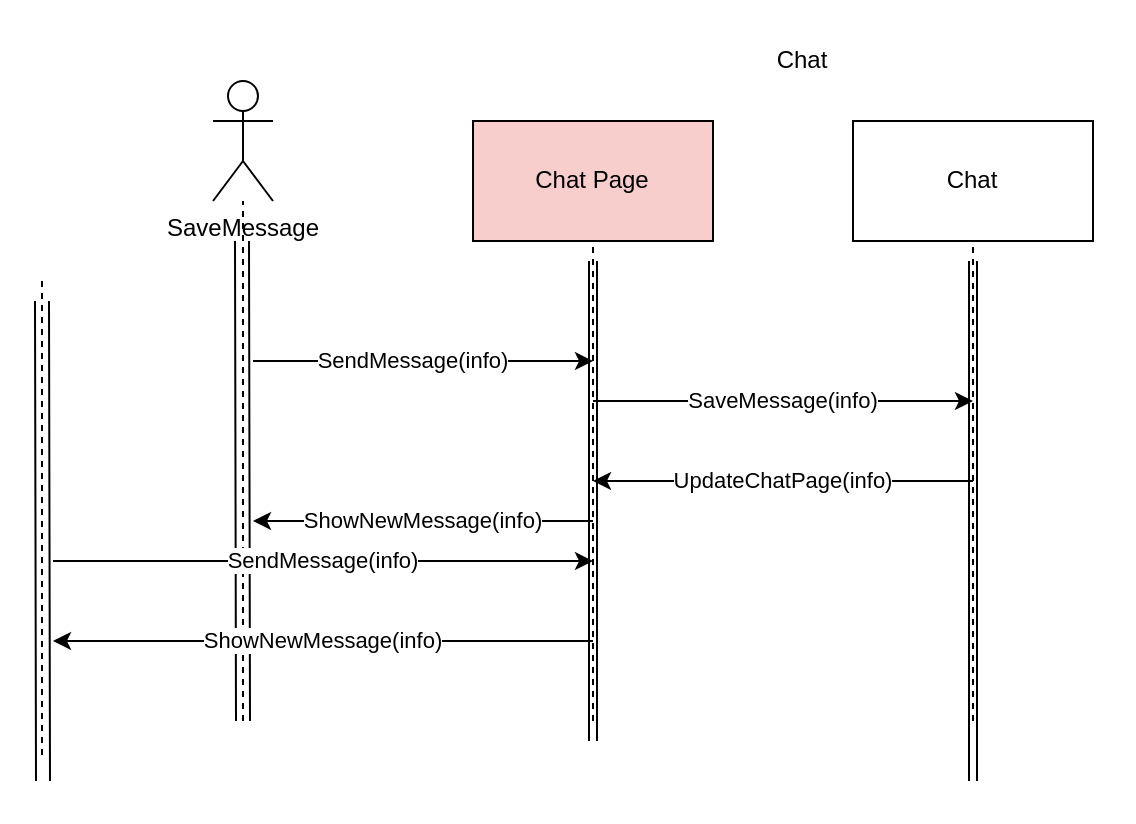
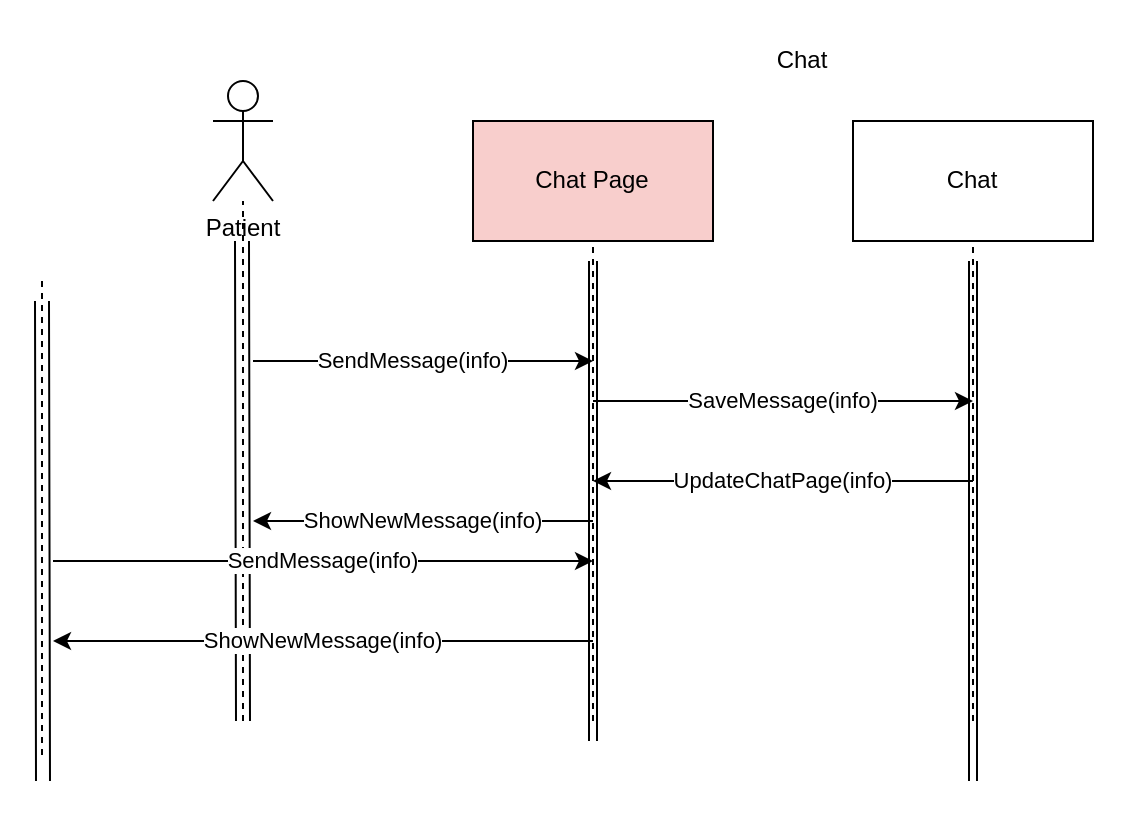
node "SaveMessage": label "SaveMessage" -> "Patient"
